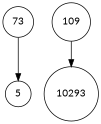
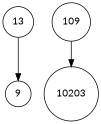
node "73": label "73" -> "13"
node "5": label "5" -> "9"
node "10293": label "10293" -> "10203"
